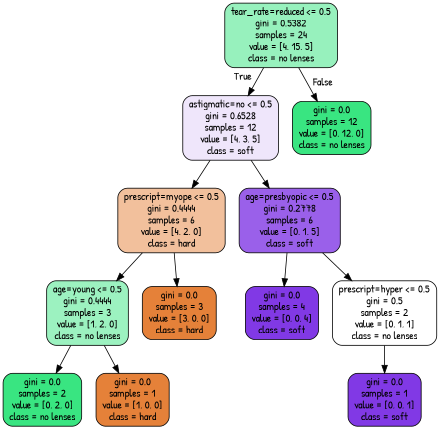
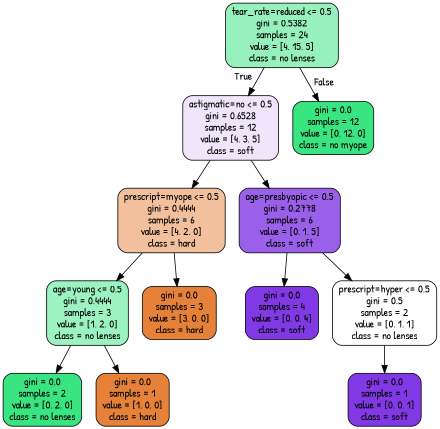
node "gini = 0.0 samples = 12 value = [0, 12, 0] class = no lenses": label "gini = 0.0 samples = 12 value = [0, 12, 0] class = no lenses" -> "gini = 0.0 samples = 12 value = [0, 12, 0] class = no myope"
